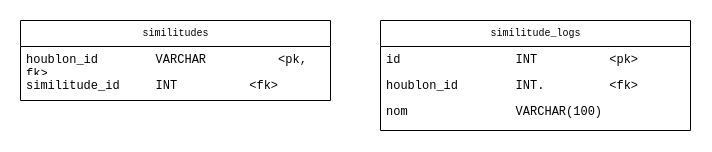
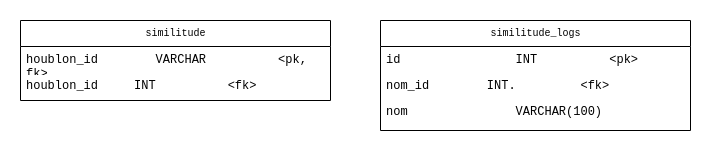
node "similitudes": label "similitudes" -> "similitude"
node "similitude_id INT <fk>": label "similitude_id INT <fk>" -> "houblon_id INT <fk>"
node "houblon_id INT. <fk>": label "houblon_id INT. <fk>" -> "nom_id INT. <fk>"
